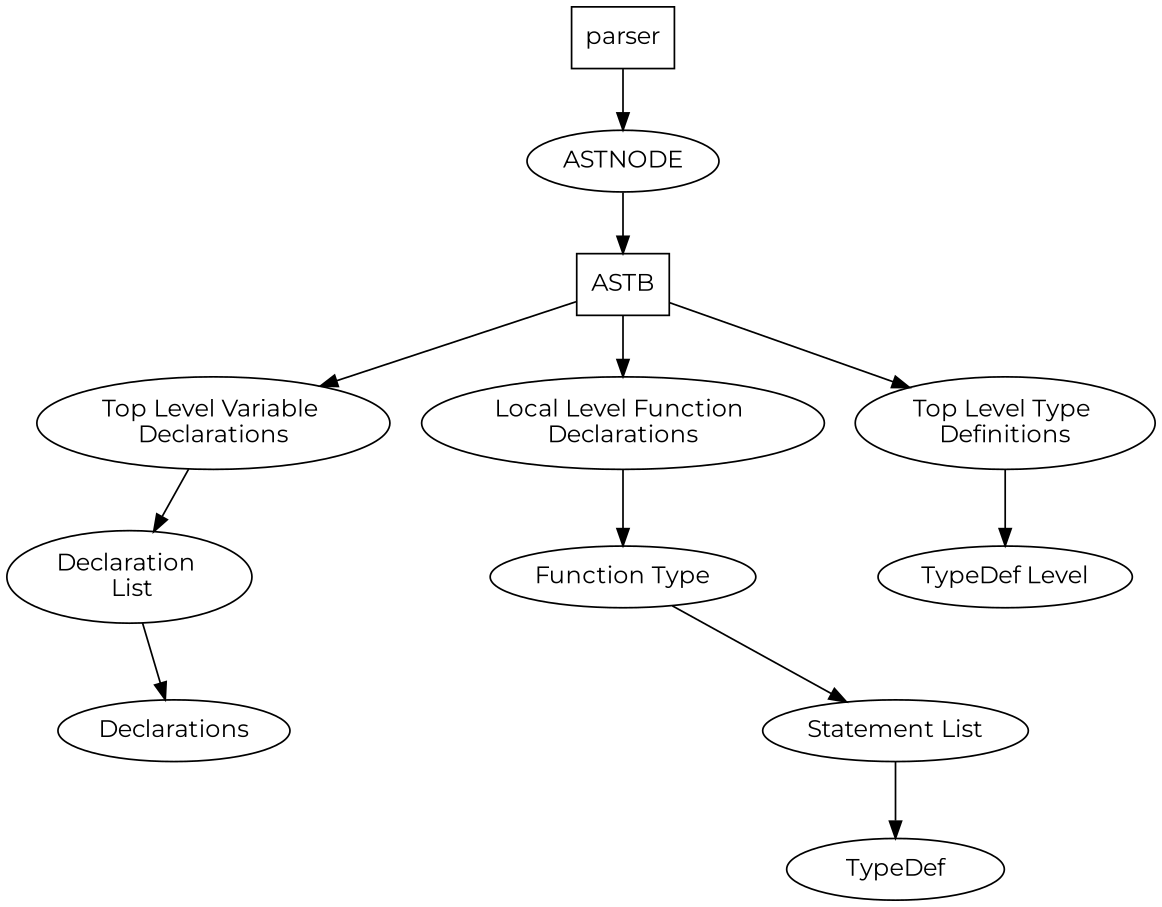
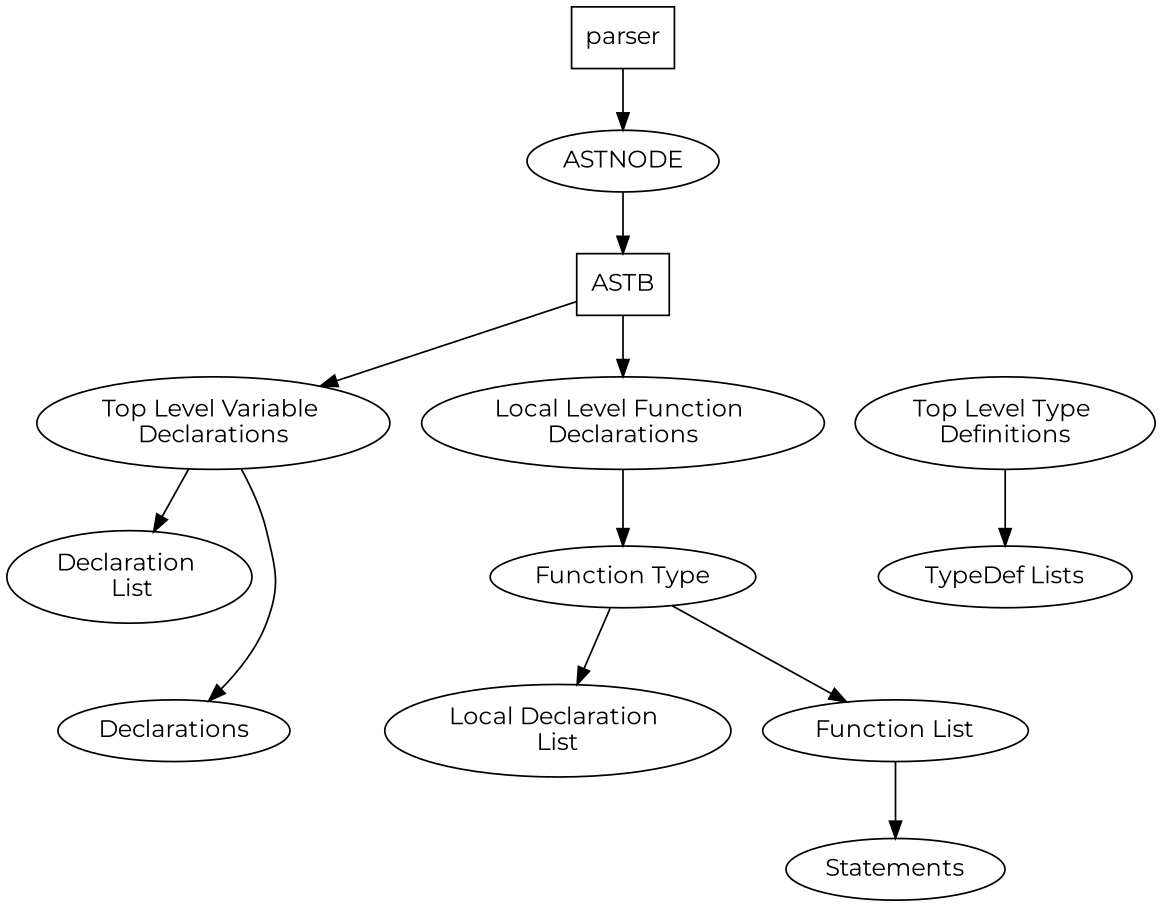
edge "ASTB" -> "Top Level Type Definitions": removed
node "TypeDef Level": label "TypeDef Level" -> "TypeDef Lists"
edge "Declaration List" -> "Declarations": now "Top Level Variable Declarations" -> "Declarations"
node "Local Declaration List": added
node "Statement List": label "Statement List" -> "Function List"
node "TypeDef": label "TypeDef" -> "Statements"
